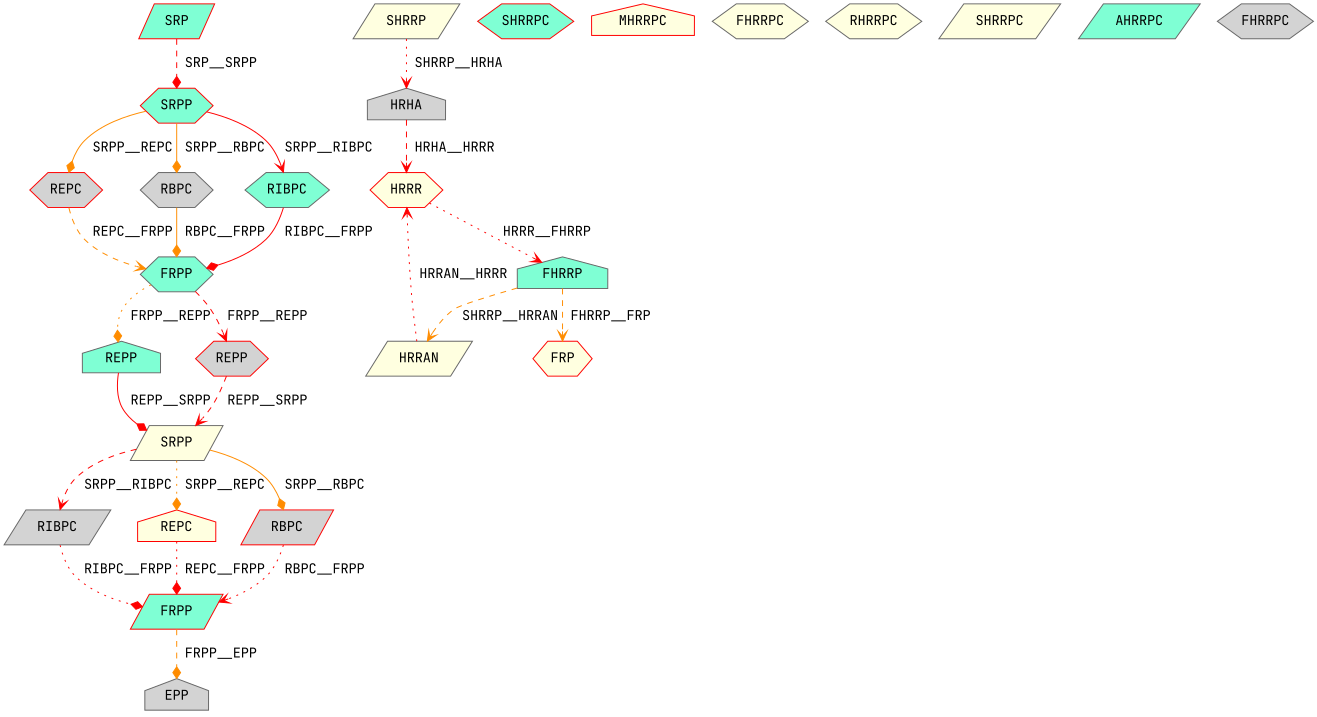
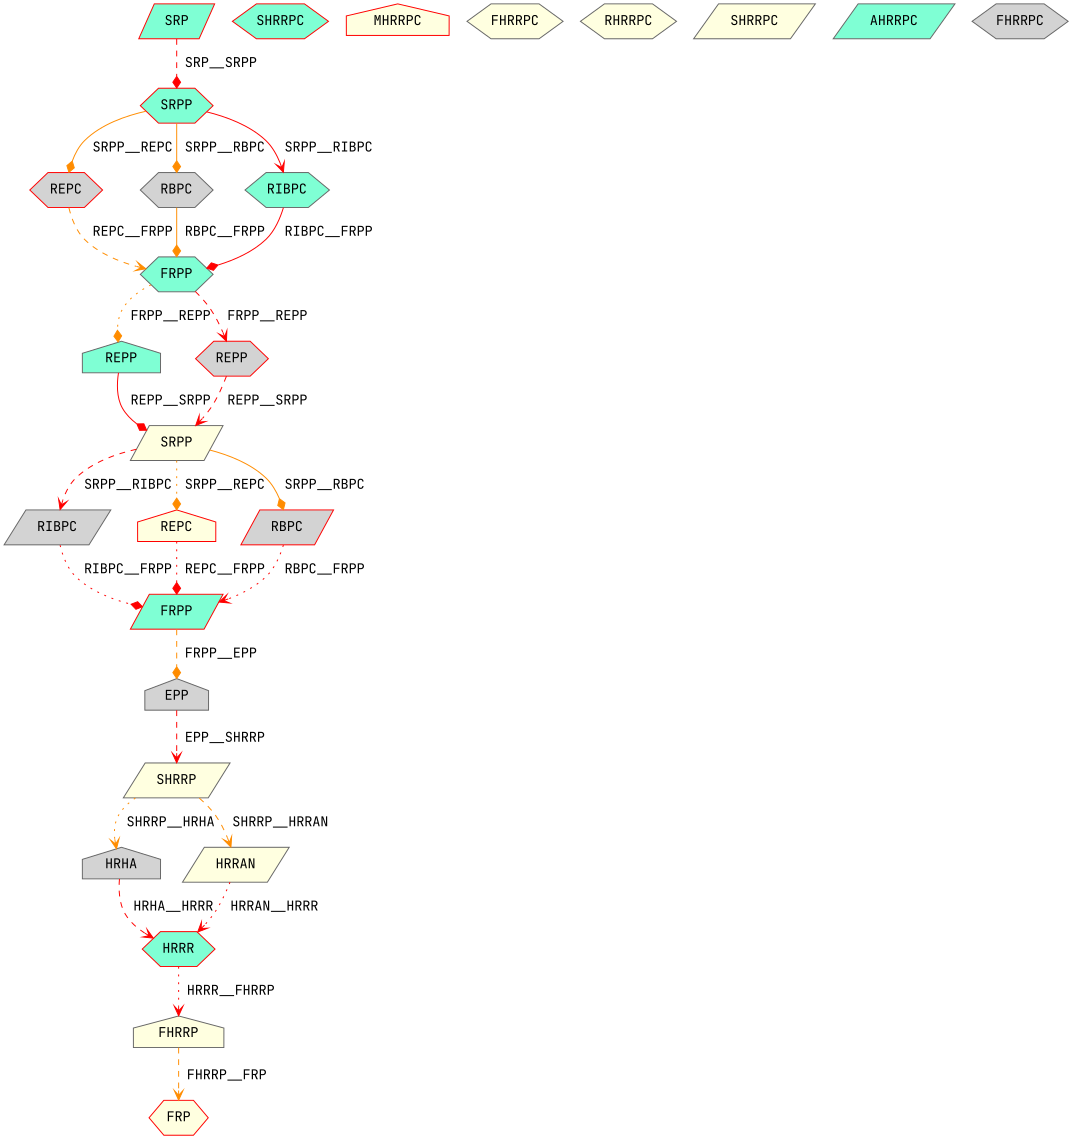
edge "SHRRP" -> "HRHA": color red -> darkorange
node "HRRR": fillcolor lightyellow -> aquamarine
node "FHRRP": fillcolor aquamarine -> lightyellow
edge "FHRRP" -> "HRRAN": now "SHRRP" -> "HRRAN"
edge "EPP" -> "SHRRP": added, label "EPP__SHRRP"
